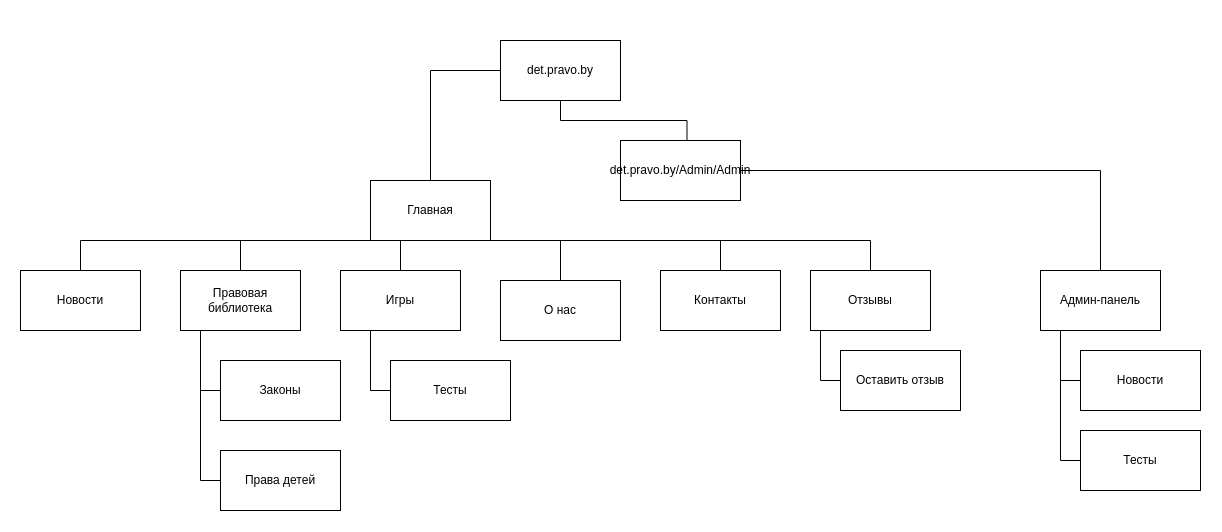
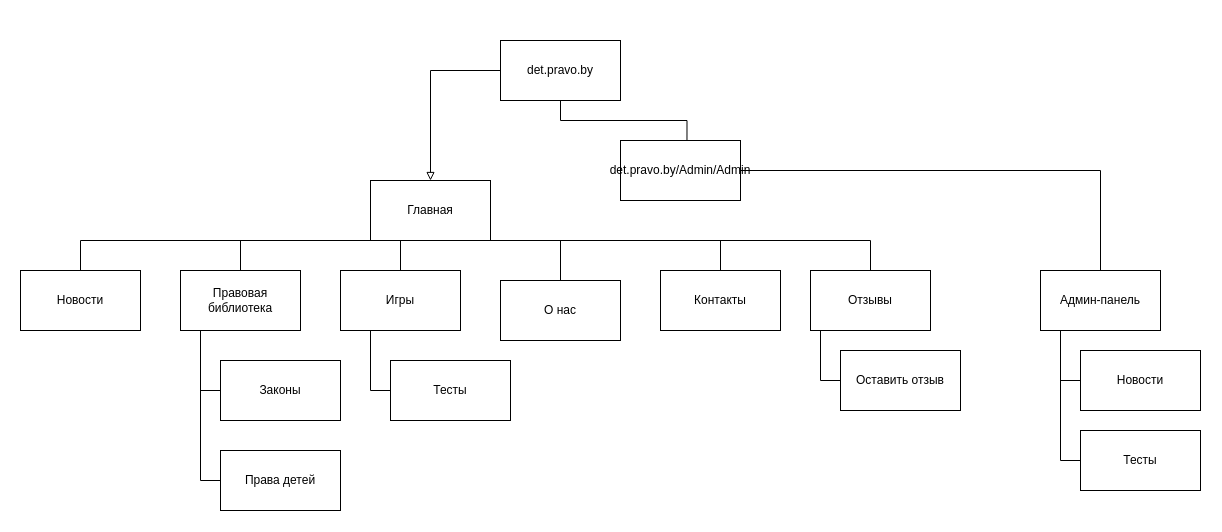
edge "det.pravo.by" -- "Главная": arrowhead none -> block
